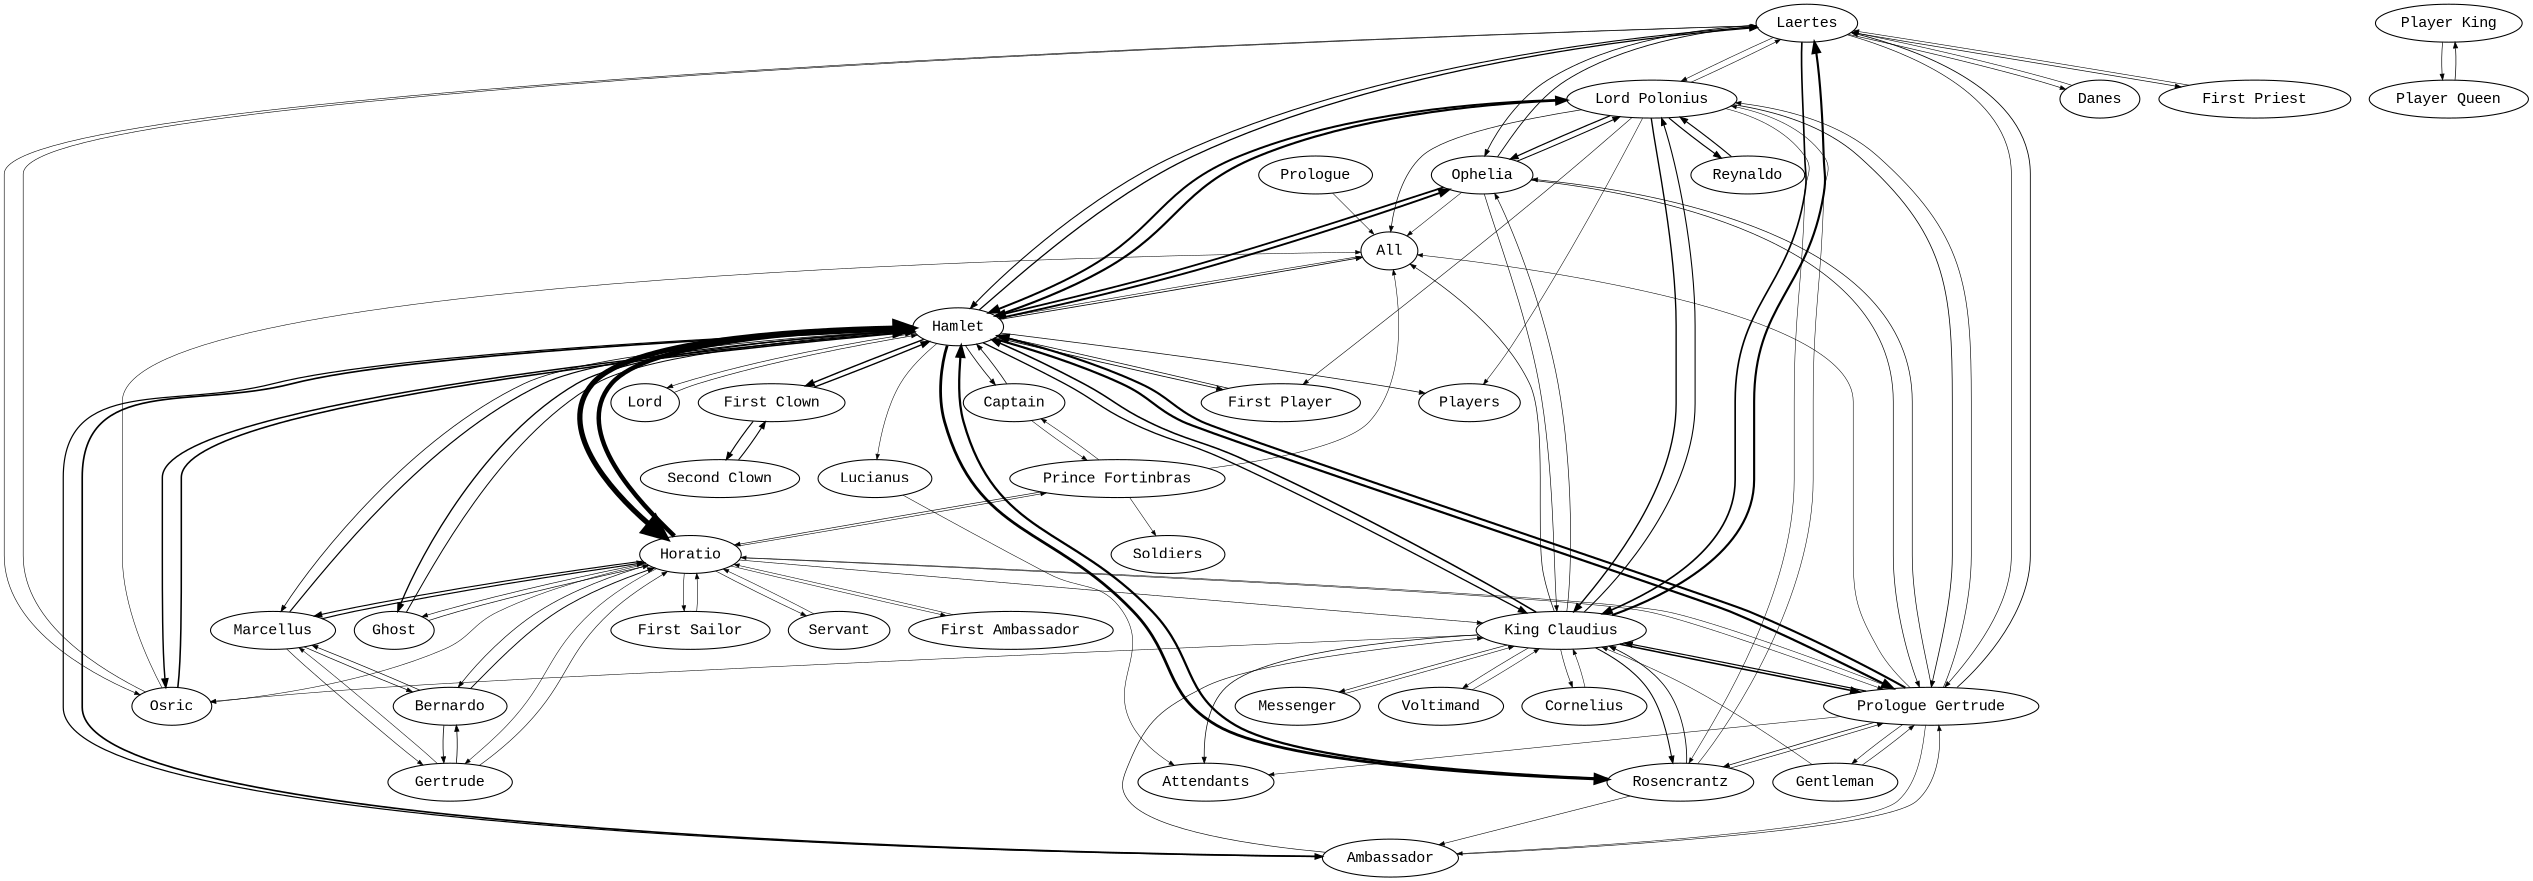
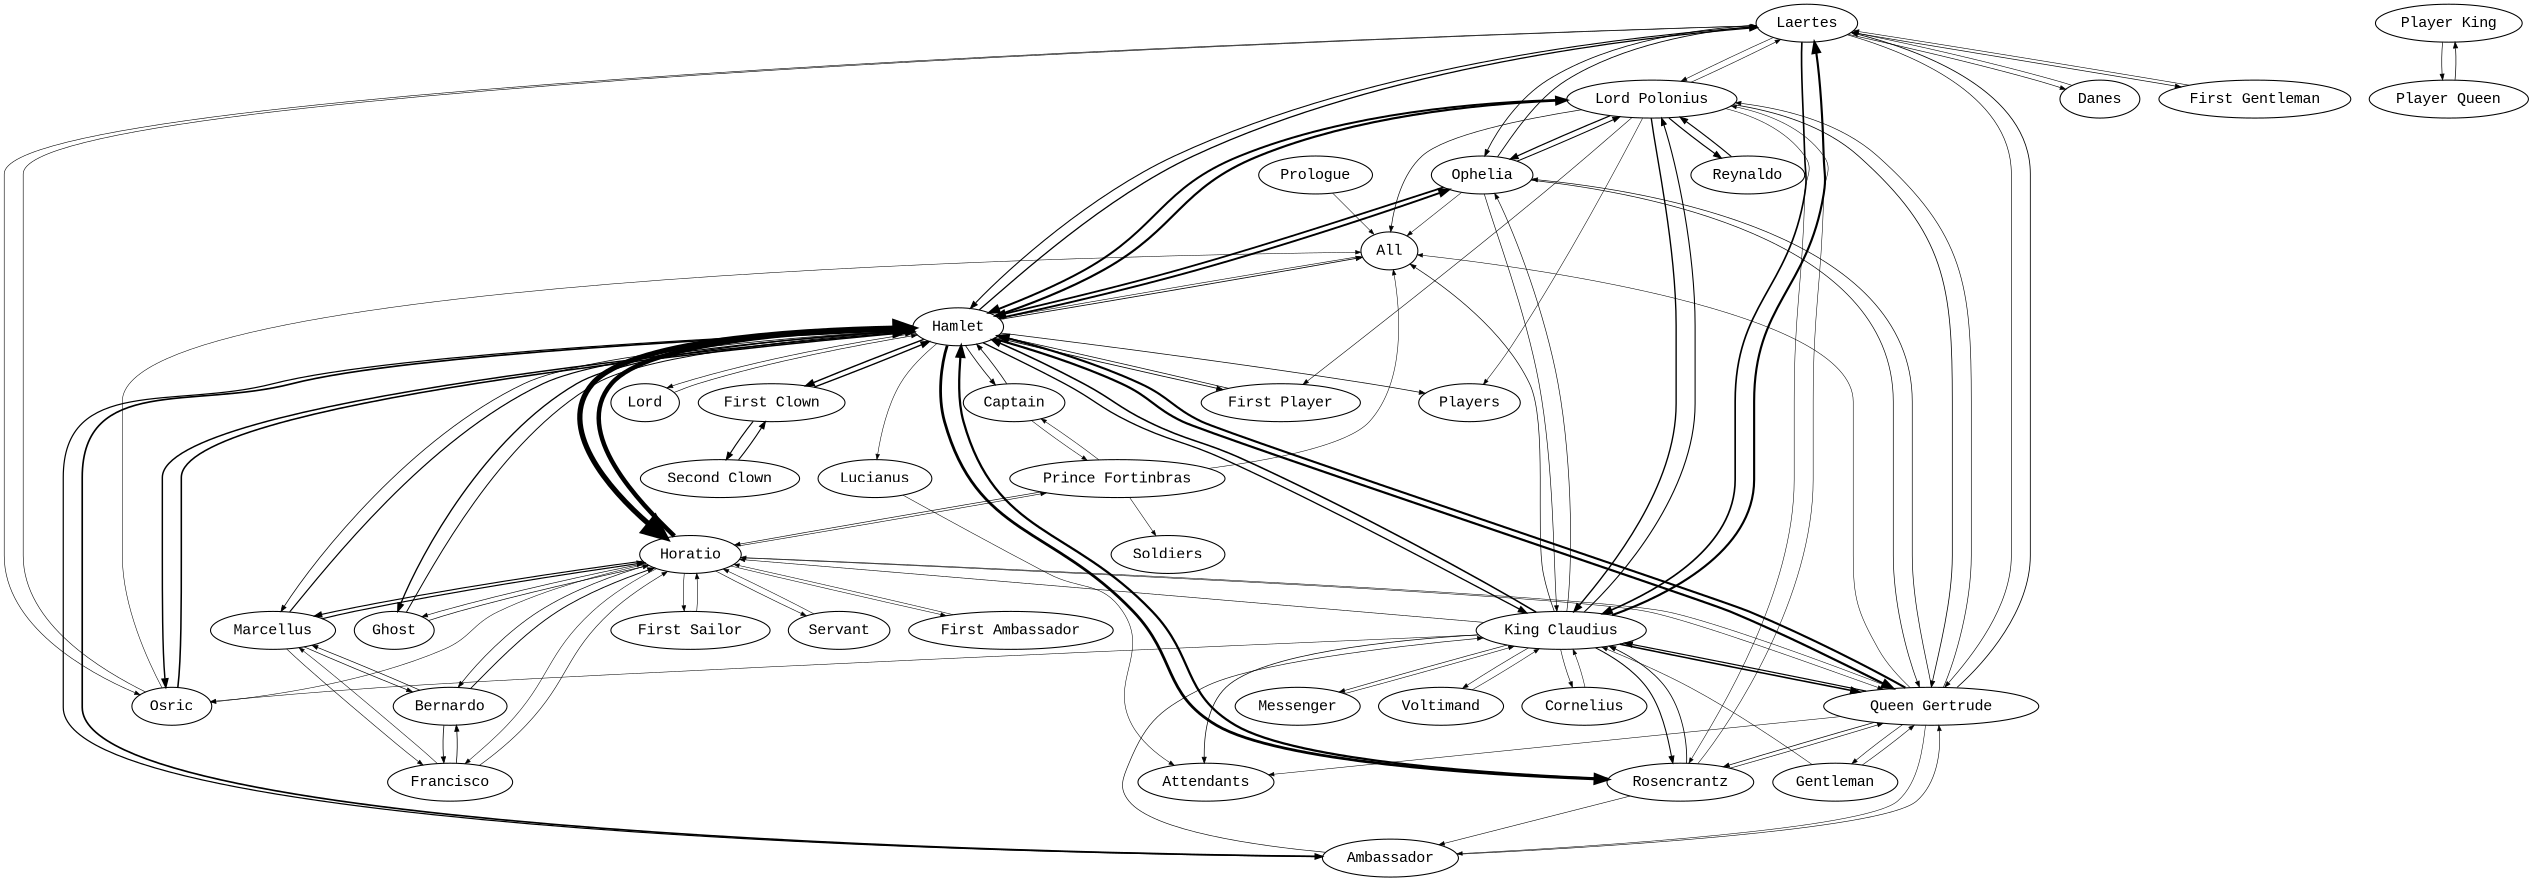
node "First Priest": label "First Priest" -> "First Gentleman"
edge "Horatio" -> "King Claudius": reversed
node "Prologue Gertrude": label "Prologue Gertrude" -> "Queen Gertrude"
node "Gertrude": label "Gertrude" -> "Francisco"
